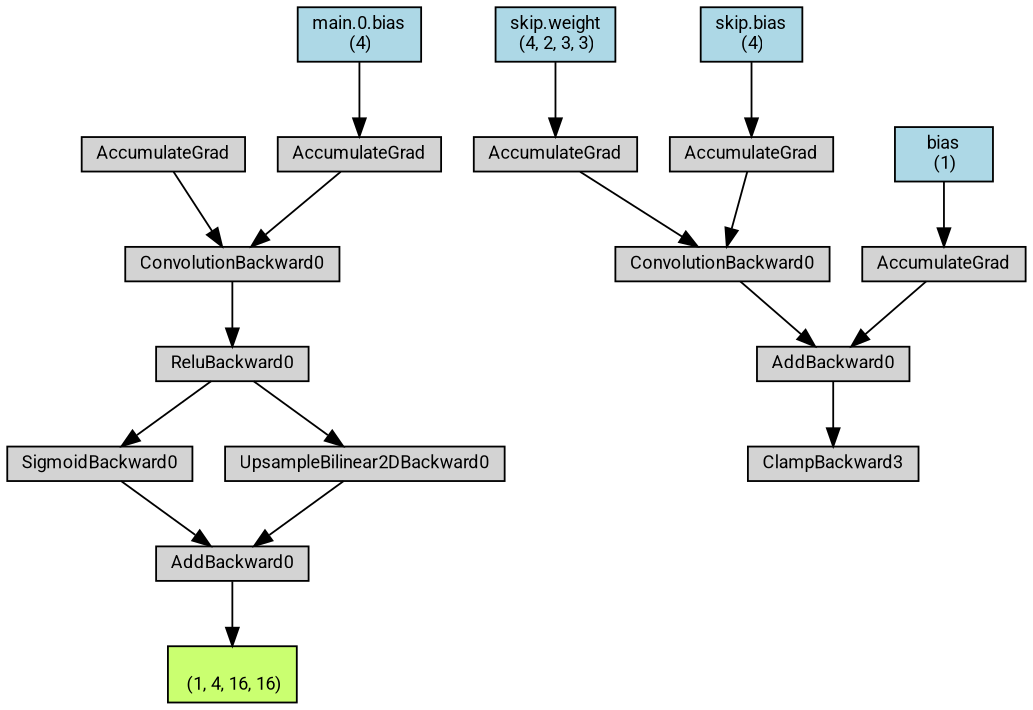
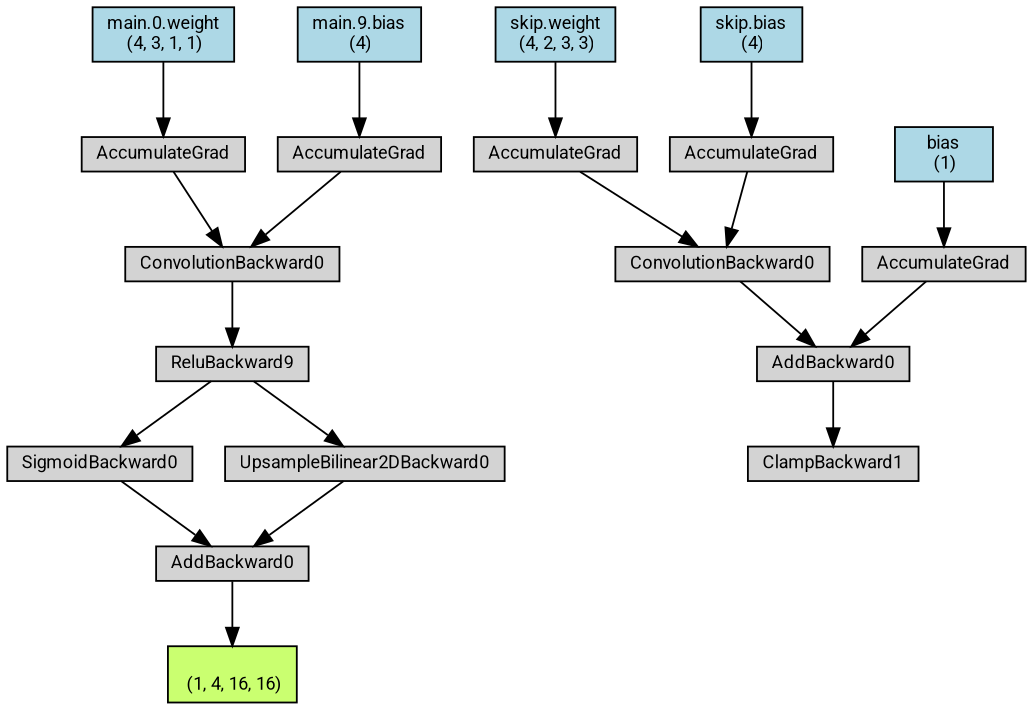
node "main.0.weight (4, 3, 1, 1)": added
node "main.0.bias (4)": label "main.0.bias (4)" -> "main.9.bias (4)"
node "ReluBackward0": label "ReluBackward0" -> "ReluBackward9"
node "ClampBackward3": label "ClampBackward3" -> "ClampBackward1"
